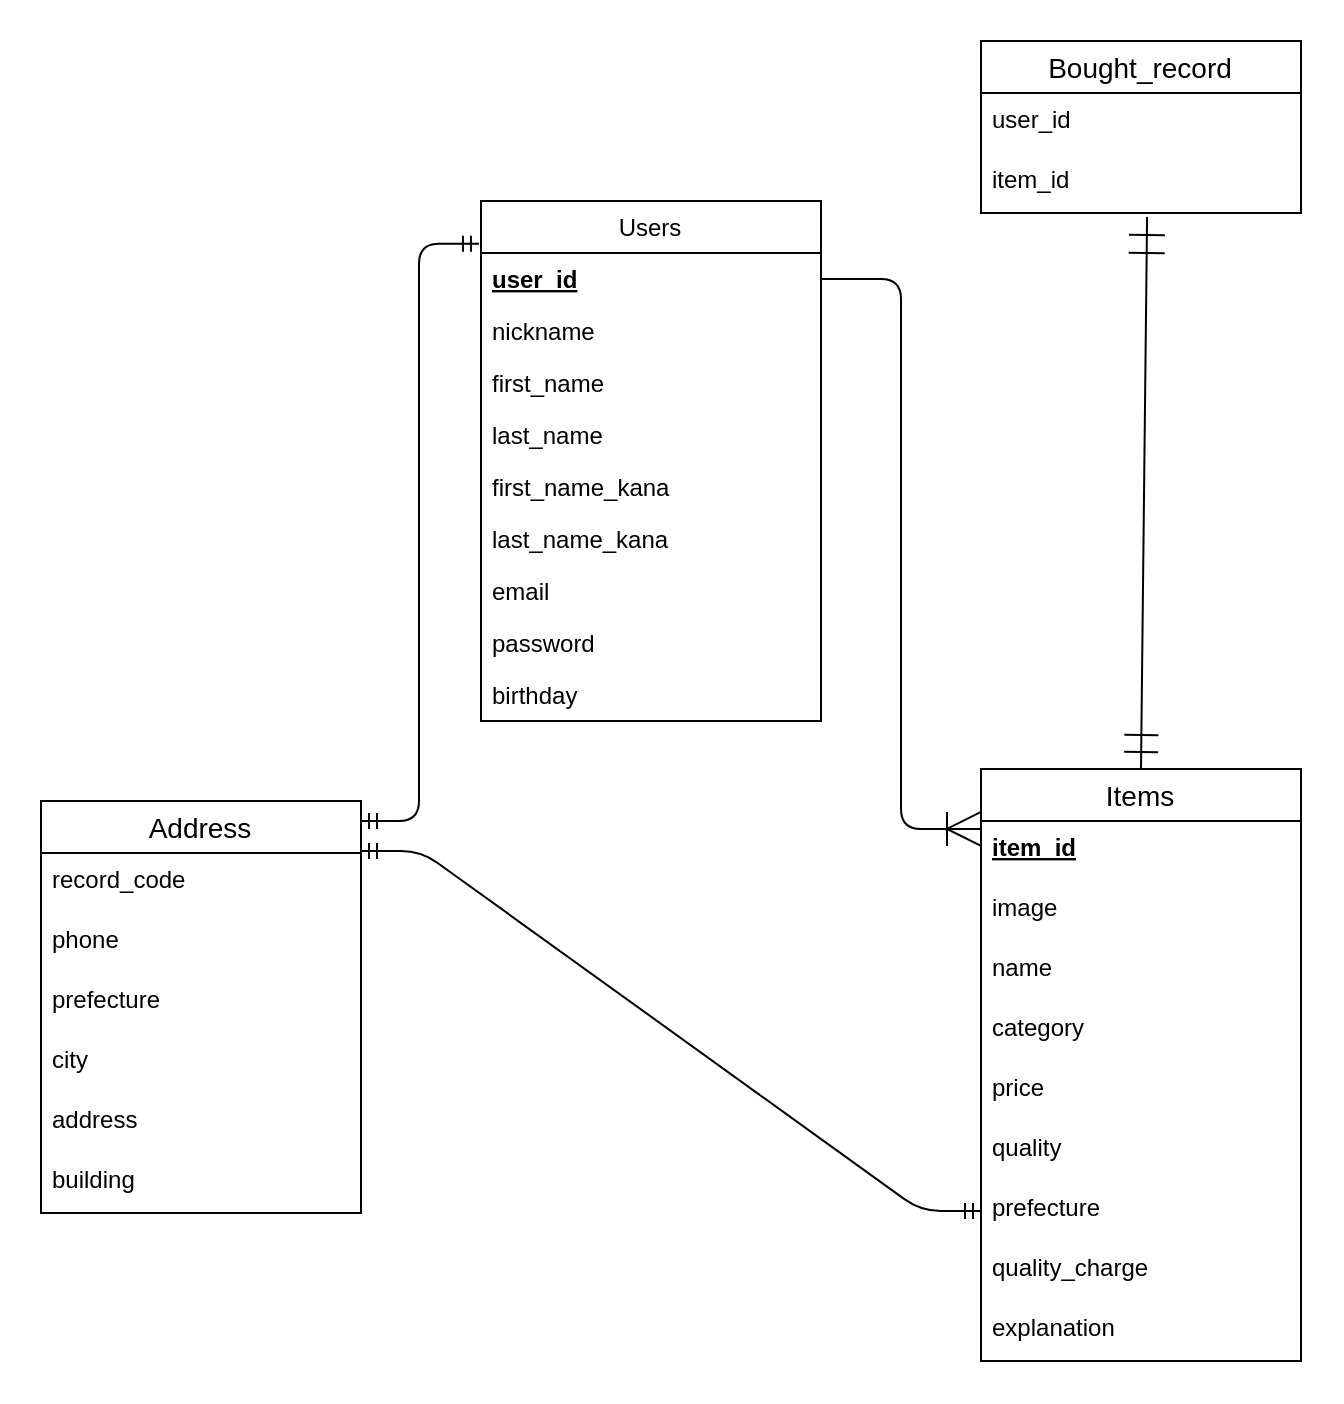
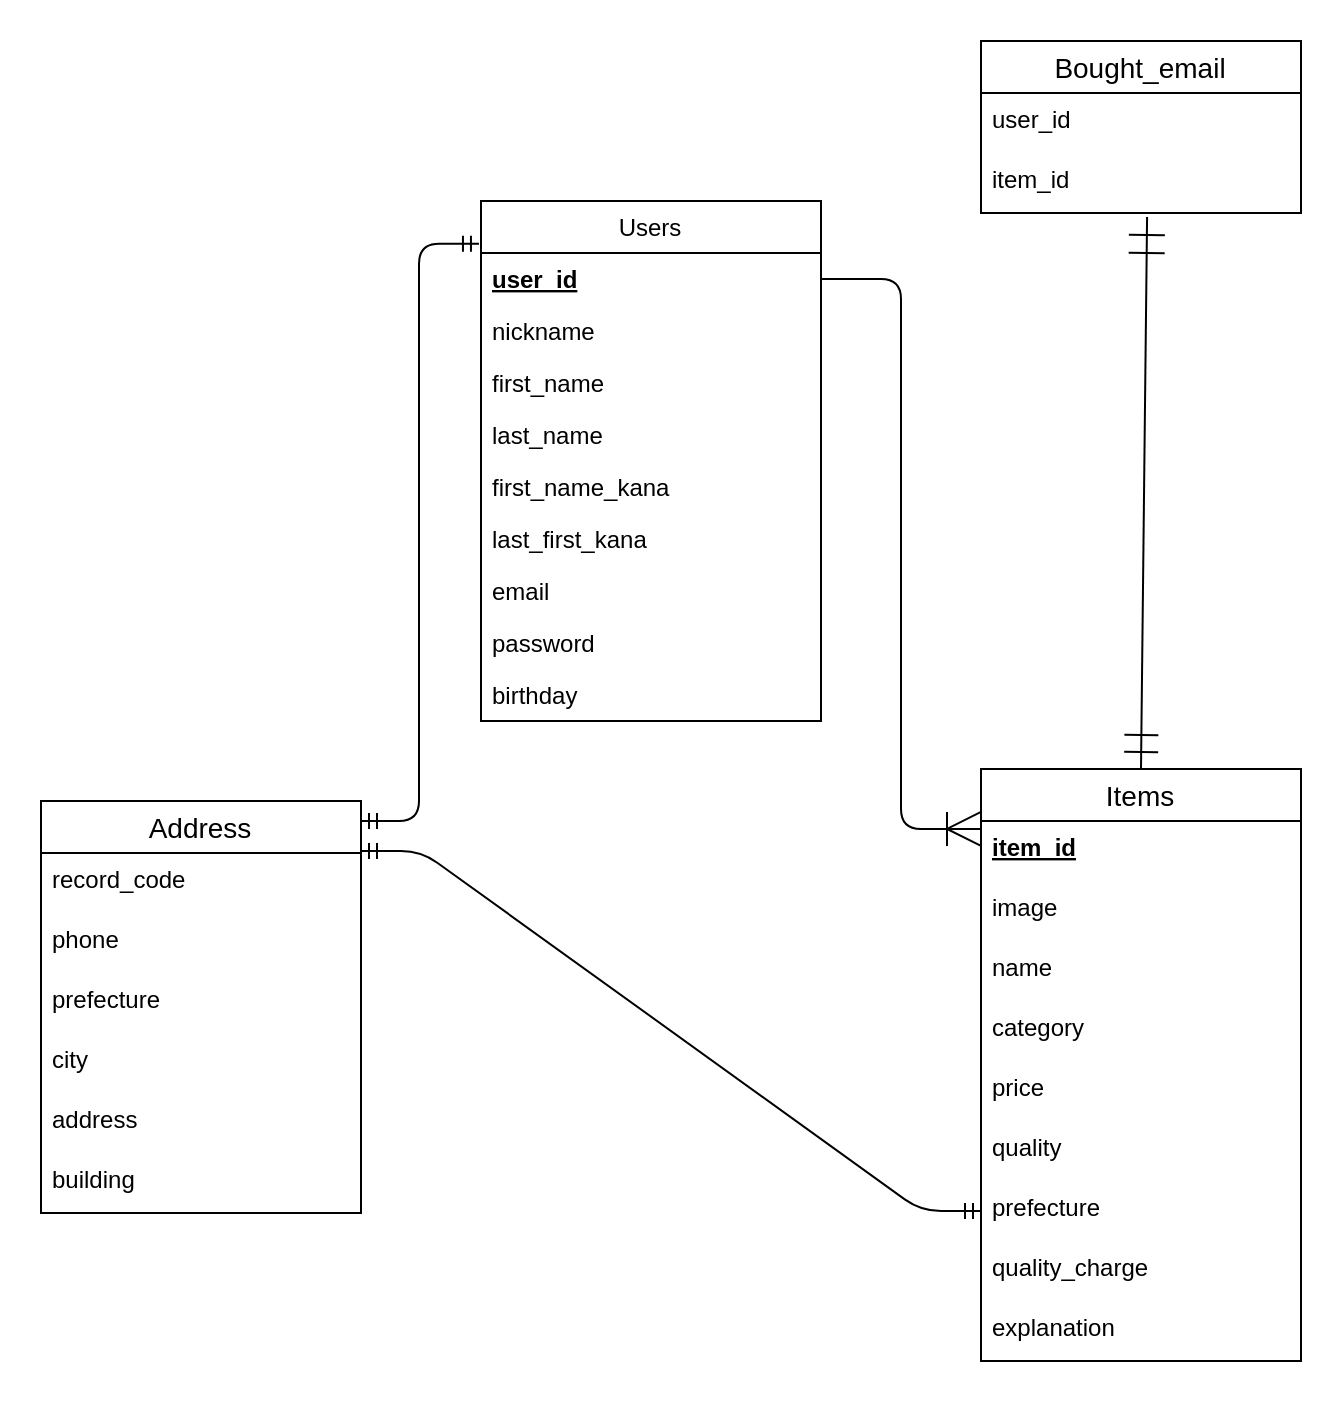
node "Bought_record": label "Bought_record" -> "Bought_email"
node "last_name_kana": label "last_name_kana" -> "last_first_kana"
